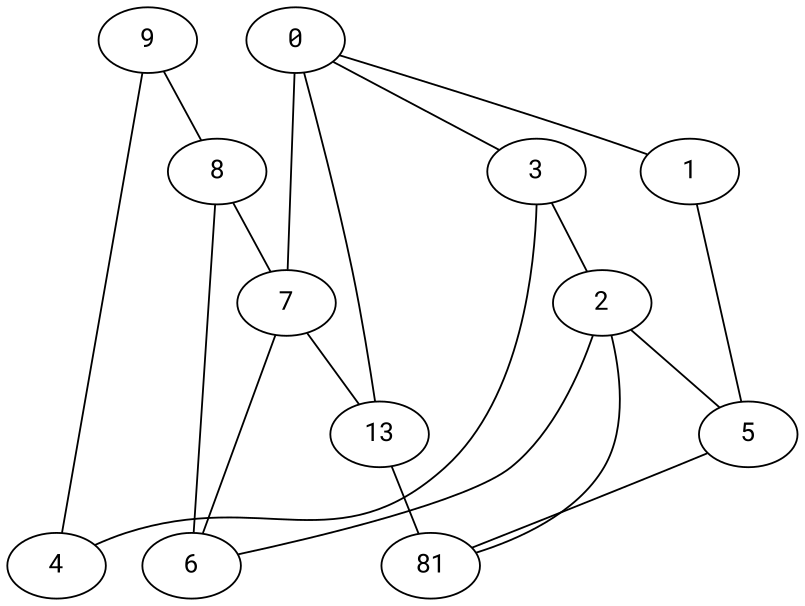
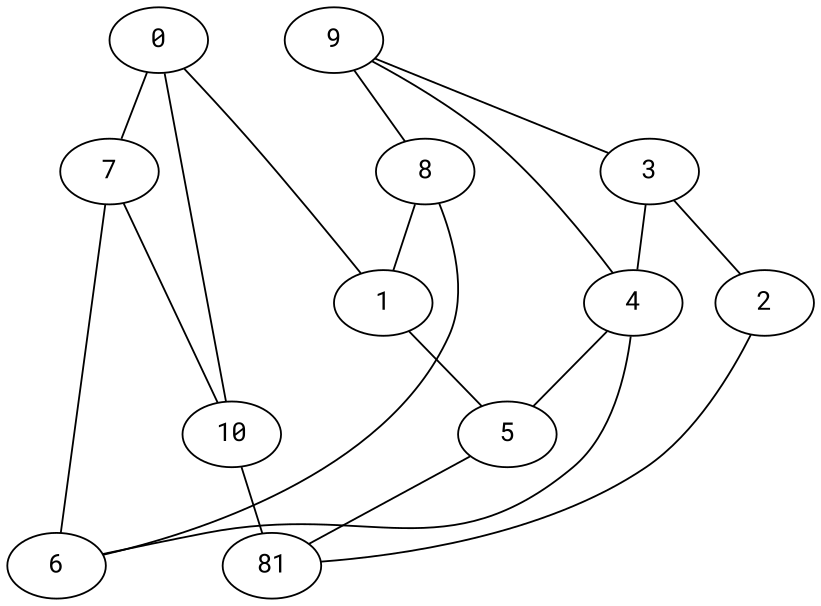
edge "0" -- "3": now "9" -- "3"
edge "8" -- "7": now "8" -- "1"
edge "2" -- "5": now "4" -- "5"
node "13": label "13" -> "10"
edge "2" -- "6": now "4" -- "6"
